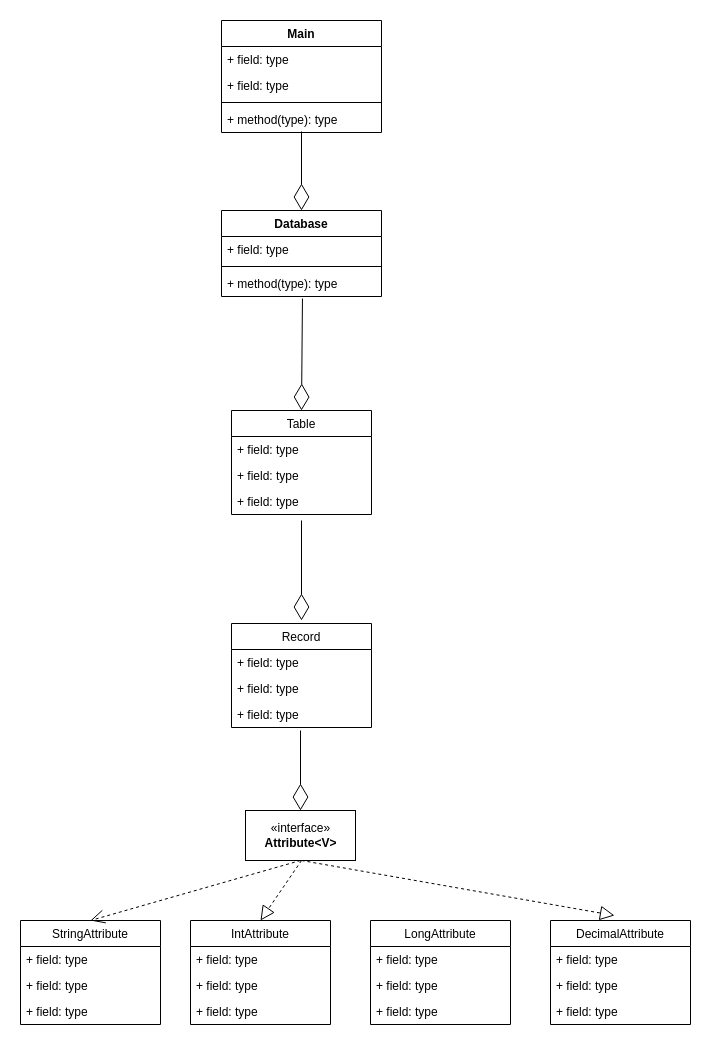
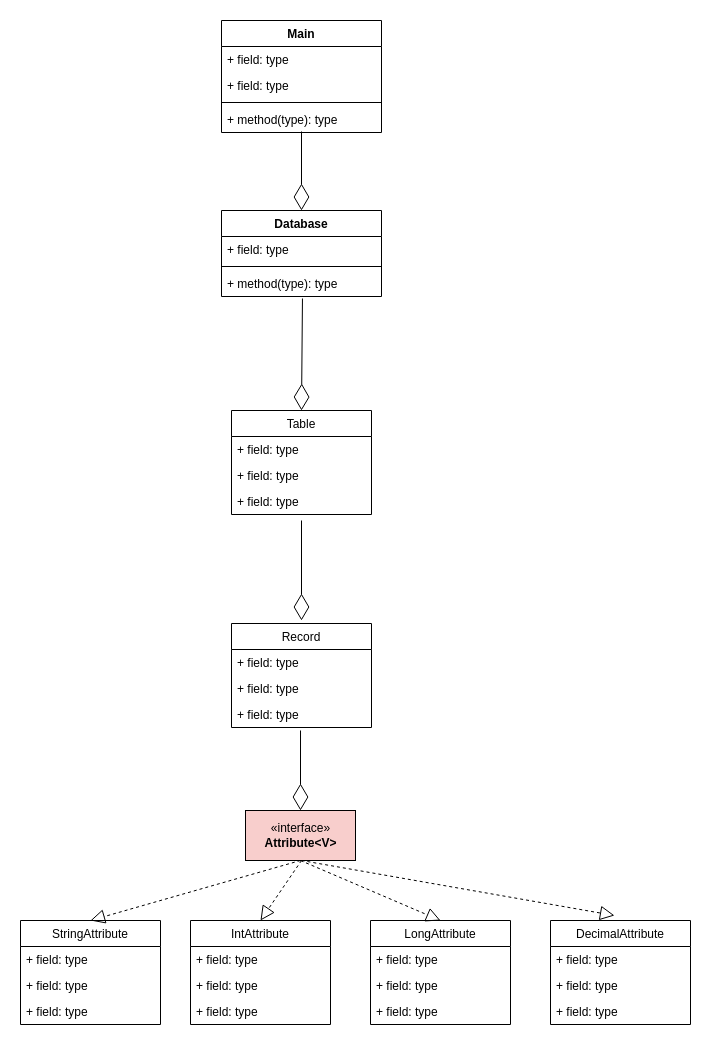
node "«interface» Attribute<V>": fillcolor #ffffff -> #f8cecc
edge "«interface» Attribute<V>" -> "LongAttribute": added
edge "«interface» Attribute<V>" -> "StringAttribute": arrowhead open -> block
